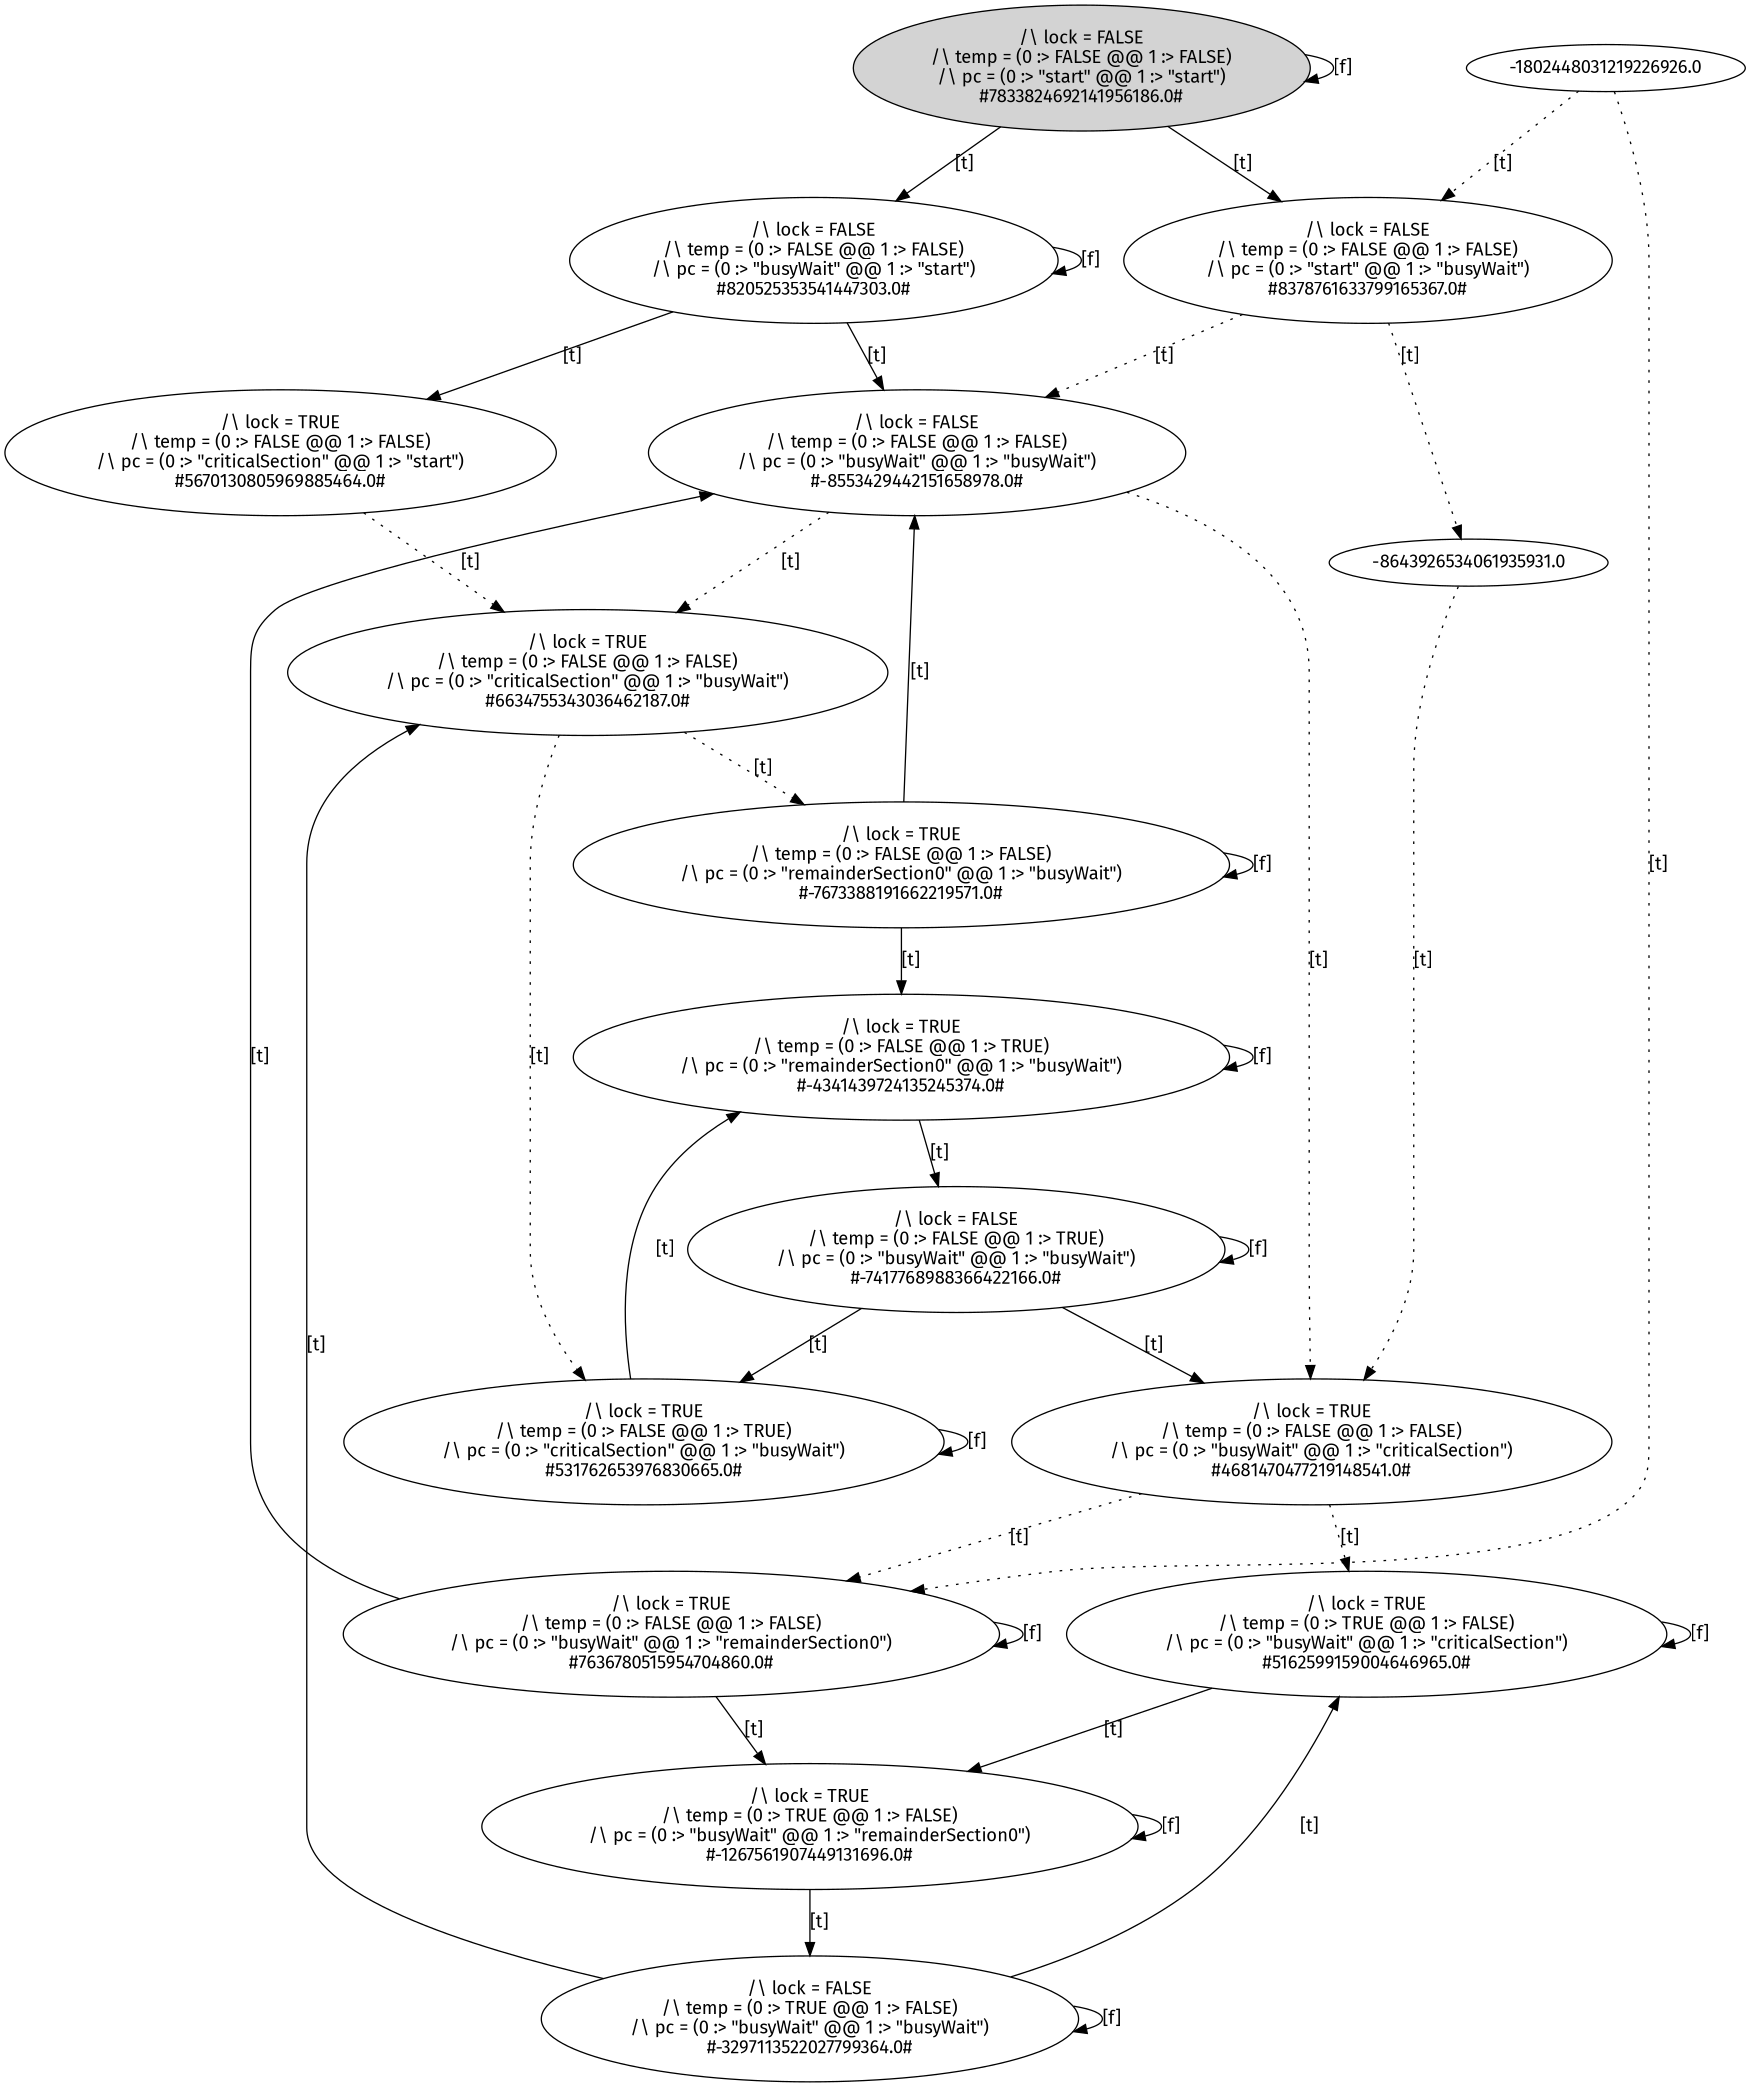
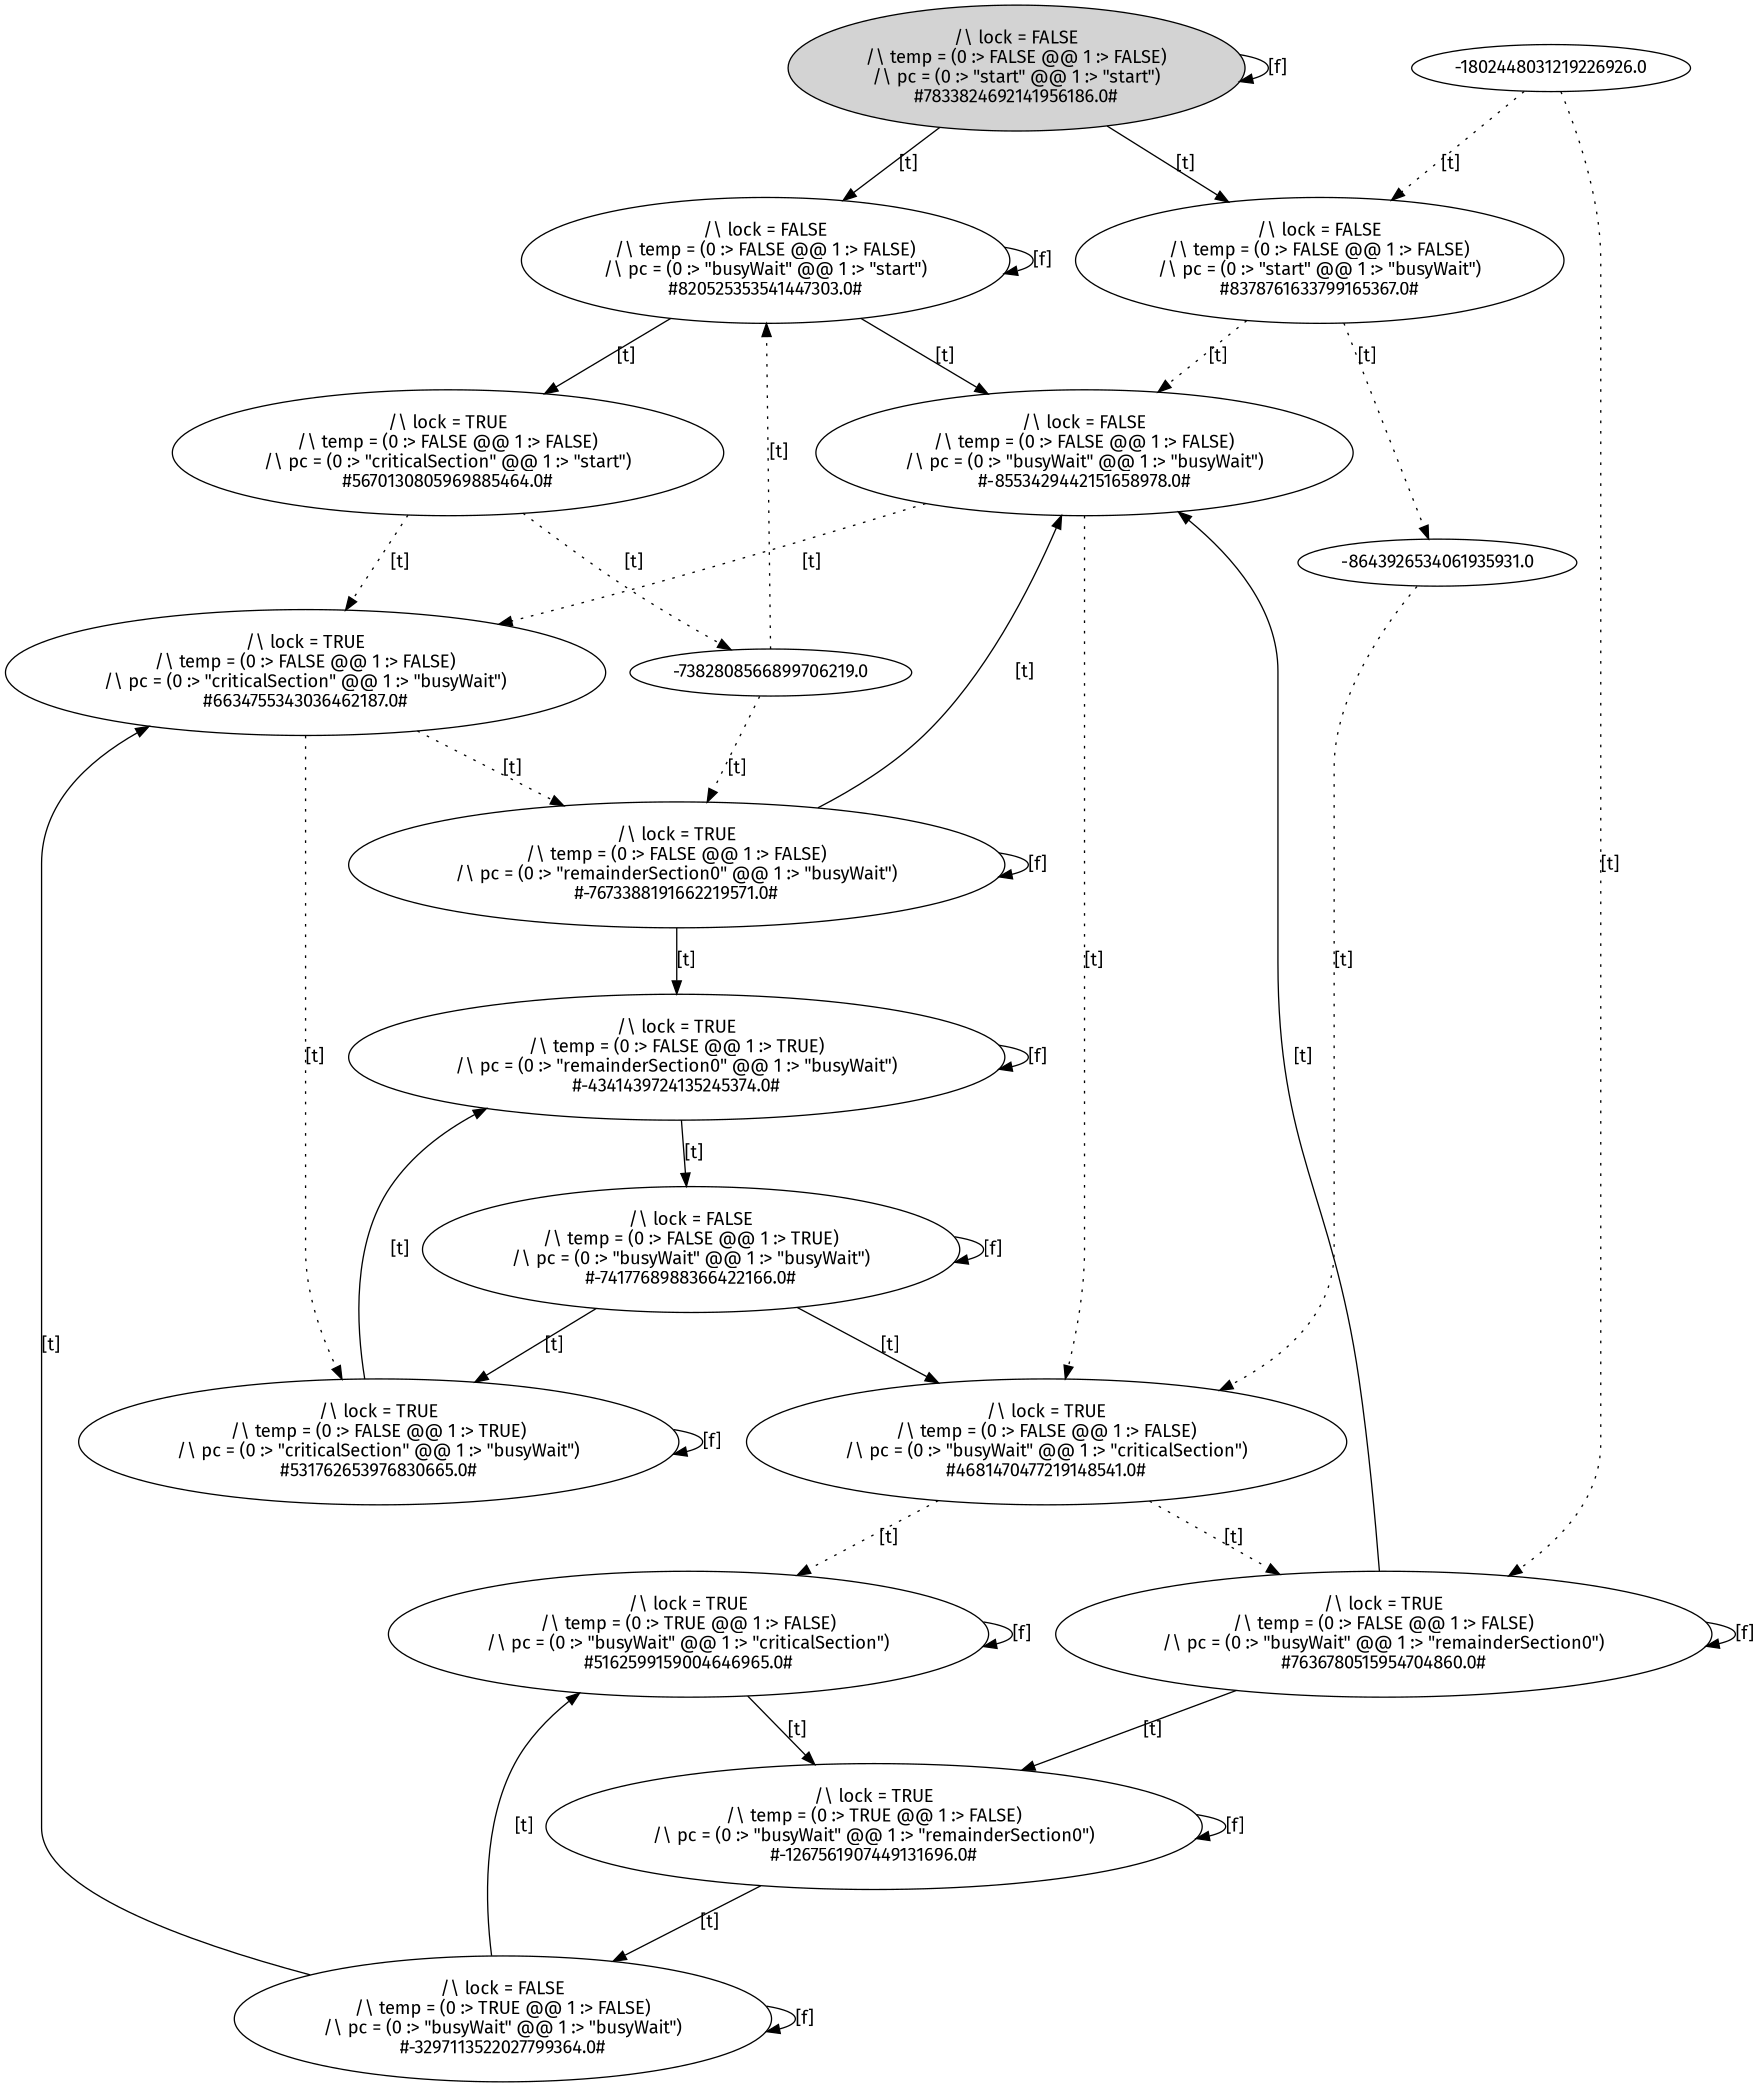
node "-7382808566899706219.0": added
